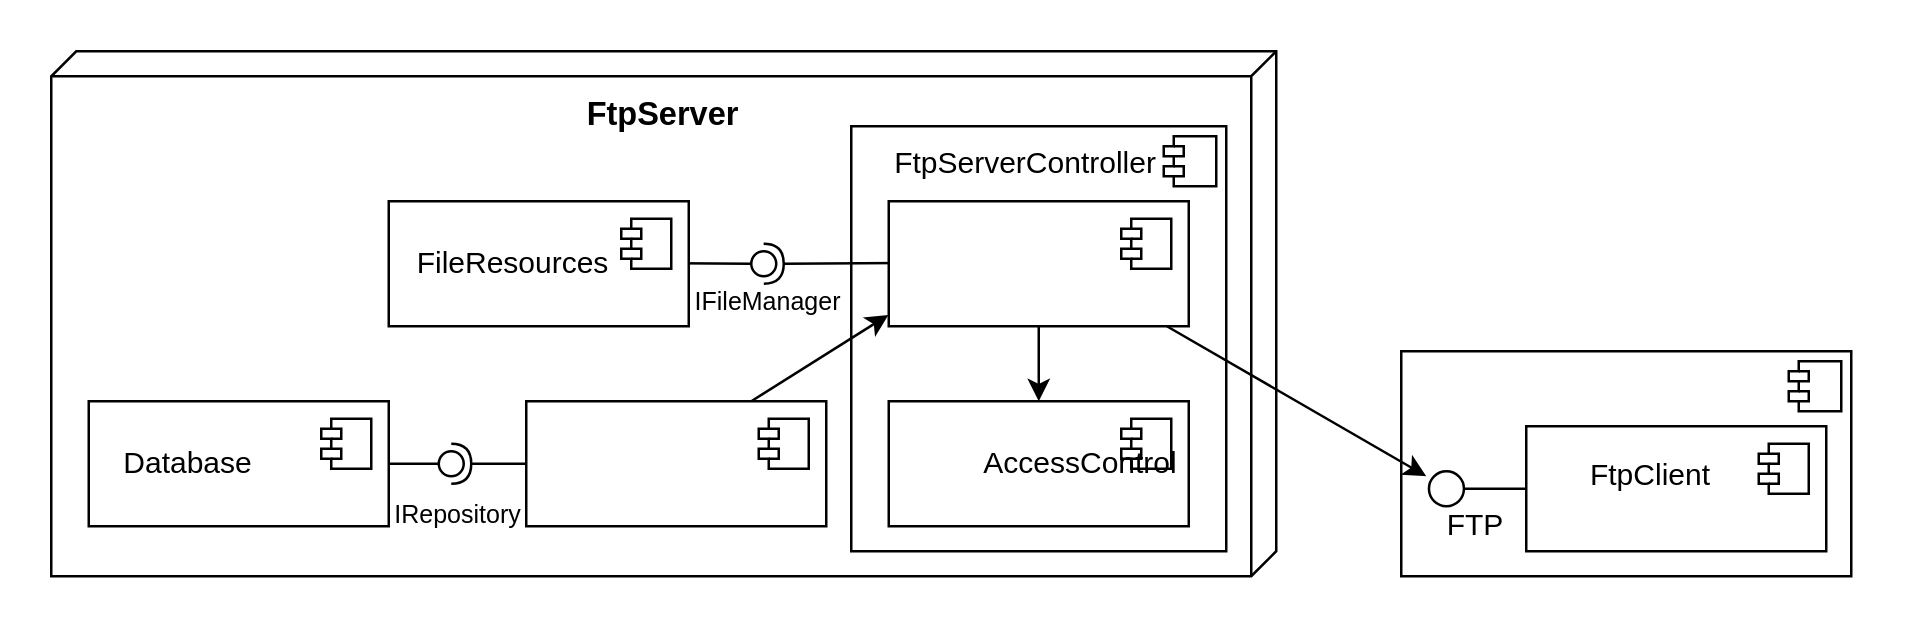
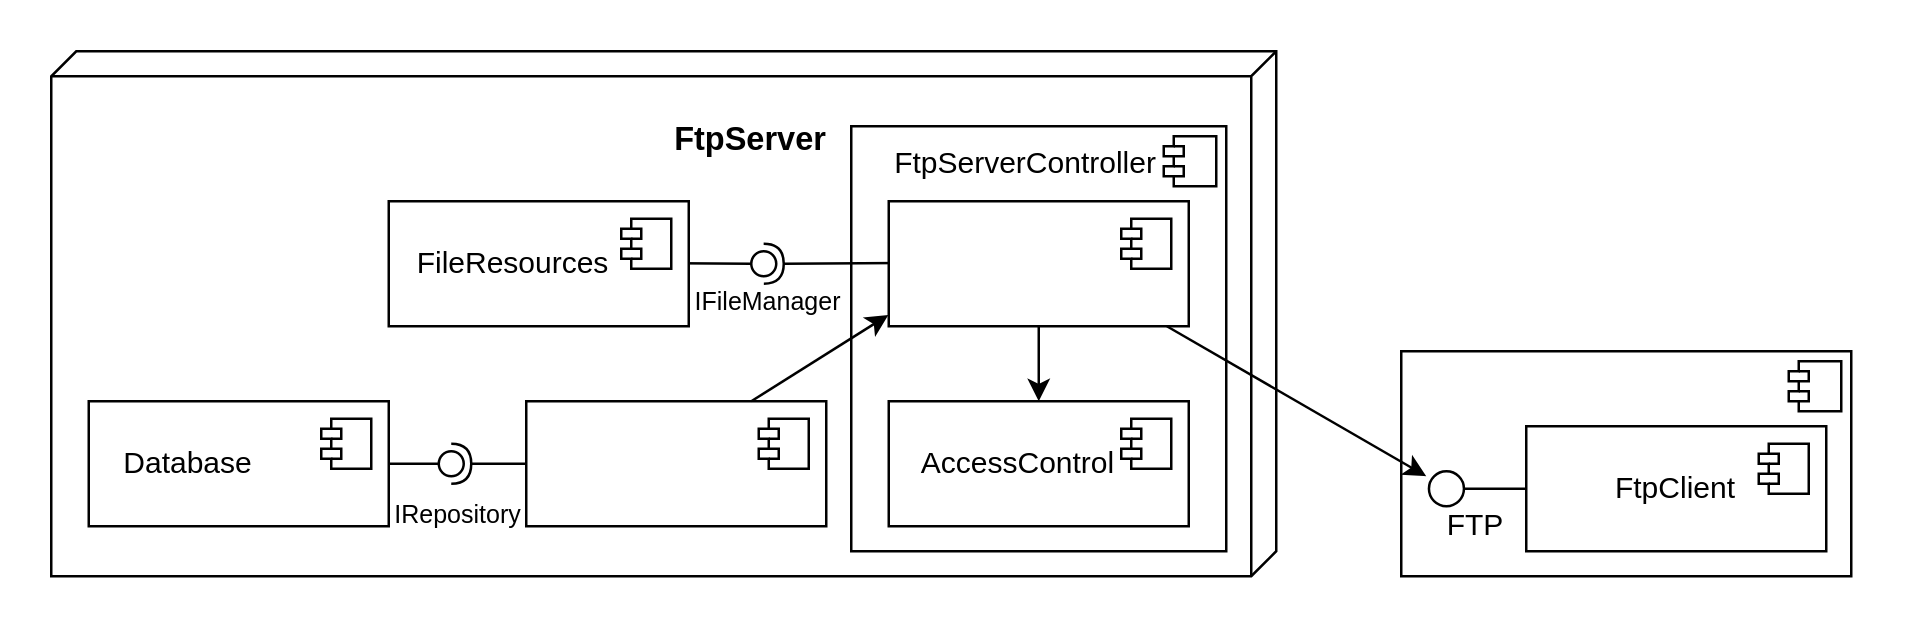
node "FtpServer": moved (664, 114) -> (751, 139)
node "AccessControl": moved (1081, 464) -> (1019, 464)
node "FtpClient": moved (1651, 476) -> (1676, 489)
